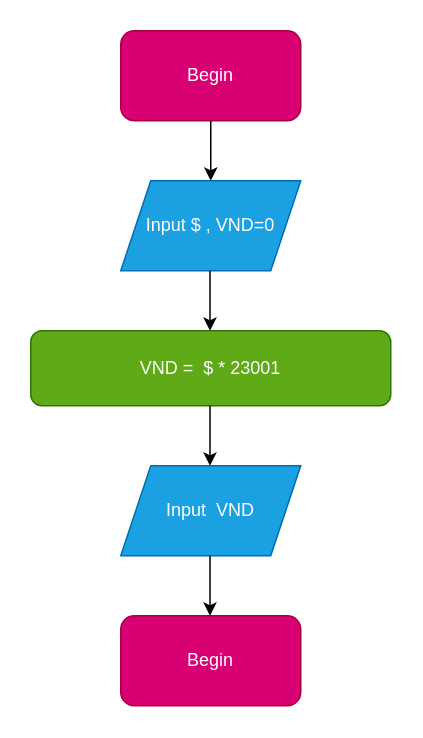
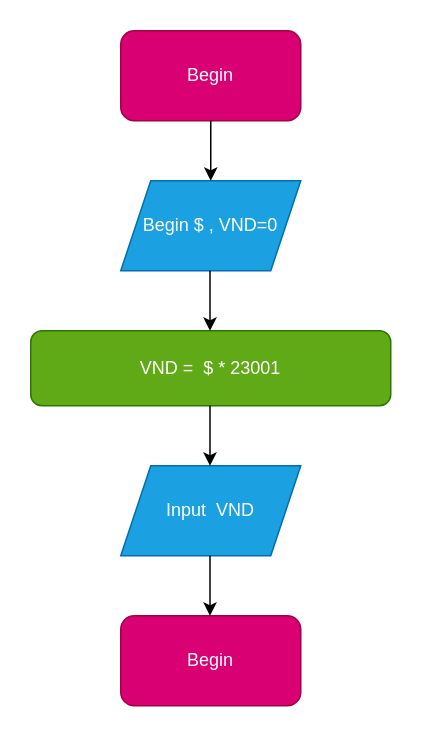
node "Input $ , VND=0": label "Input $ , VND=0" -> "Begin $ , VND=0"
